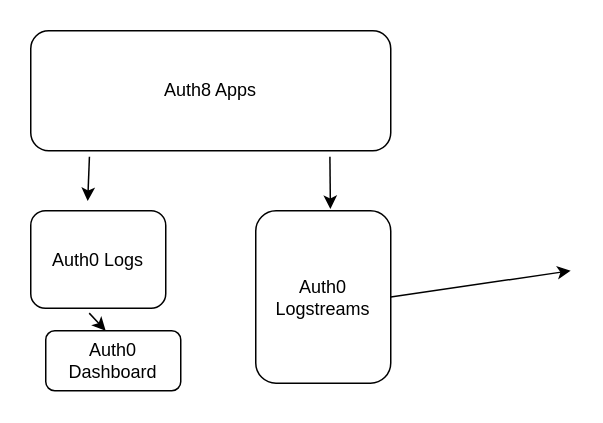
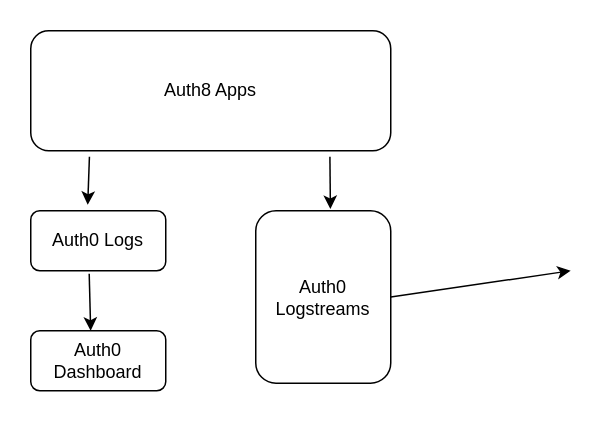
node "Auth0 Logs": size 135x98 -> 135x60
node "Auth0 Dashboard": moved (113, 361) -> (98, 361)
